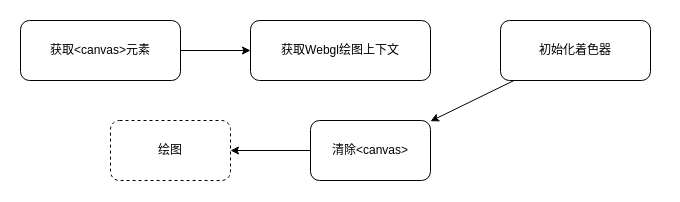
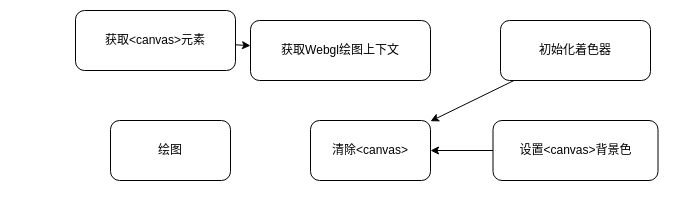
node "获取<canvas>元素": moved (101, 51) -> (156, 41)
node "绘图": style dashed -> solid
edge "清除<canvas>" -> "绘图": removed
edge "设置<canvas>背景色" -> "清除<canvas>": added
node "设置<canvas>背景色": added
